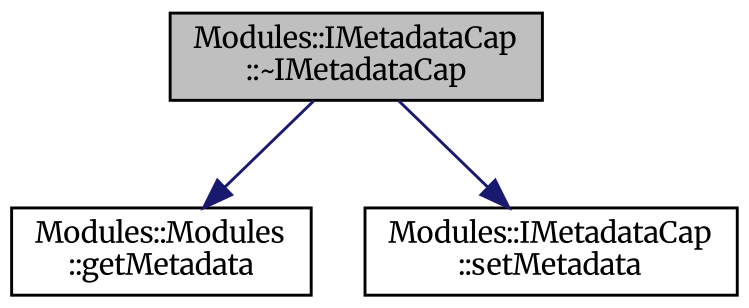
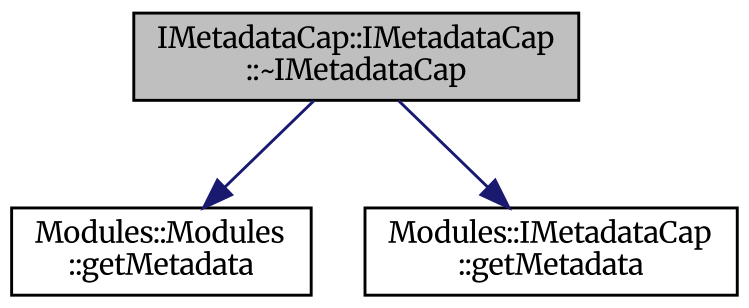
node "Modules::IMetadataCap ::~IMetadataCap": label "Modules::IMetadataCap ::~IMetadataCap" -> "IMetadataCap::IMetadataCap ::~IMetadataCap"
node "Modules::IMetadataCap ::setMetadata": label "Modules::IMetadataCap ::setMetadata" -> "Modules::IMetadataCap ::getMetadata"
